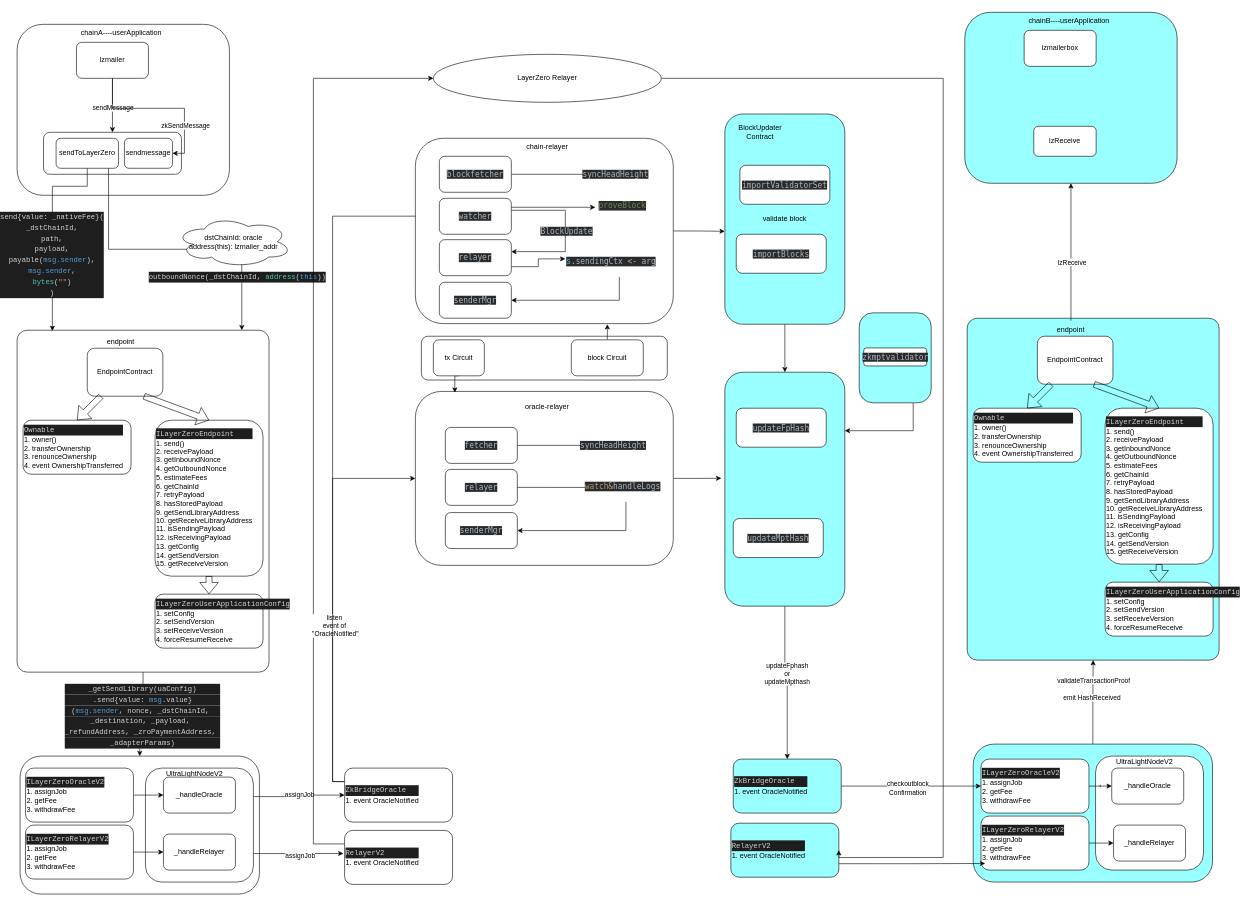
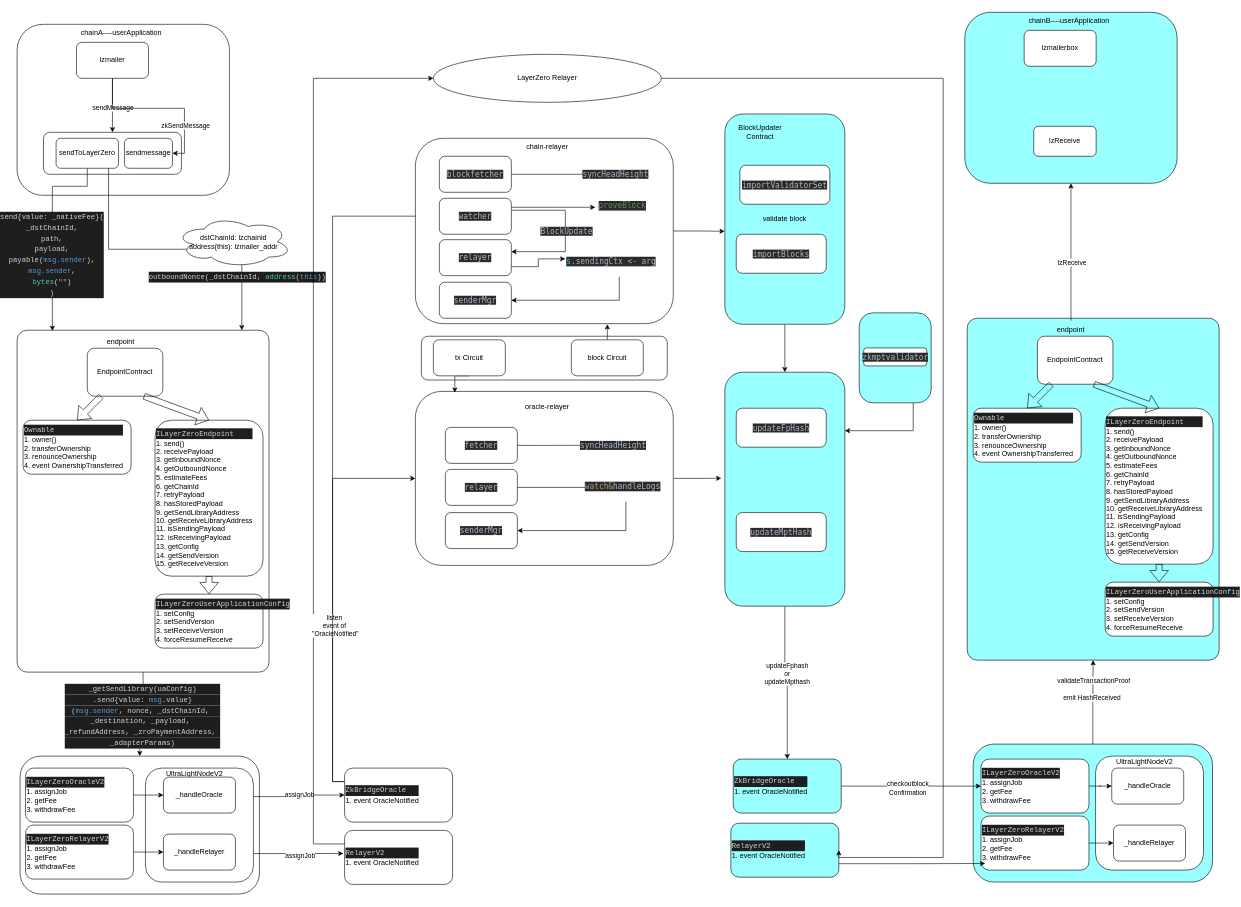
node "dstChainId: oracle address(this): lzmailer_addr": label "dstChainId: oracle address(this): lzmailer_addr" -> "dstChainId: lzchainid address(this): lzmailer_addr"
node "tx Circuit": size 51x36 -> 72x36
node "updateMptHash": moved (779, 538) -> (782, 532)
